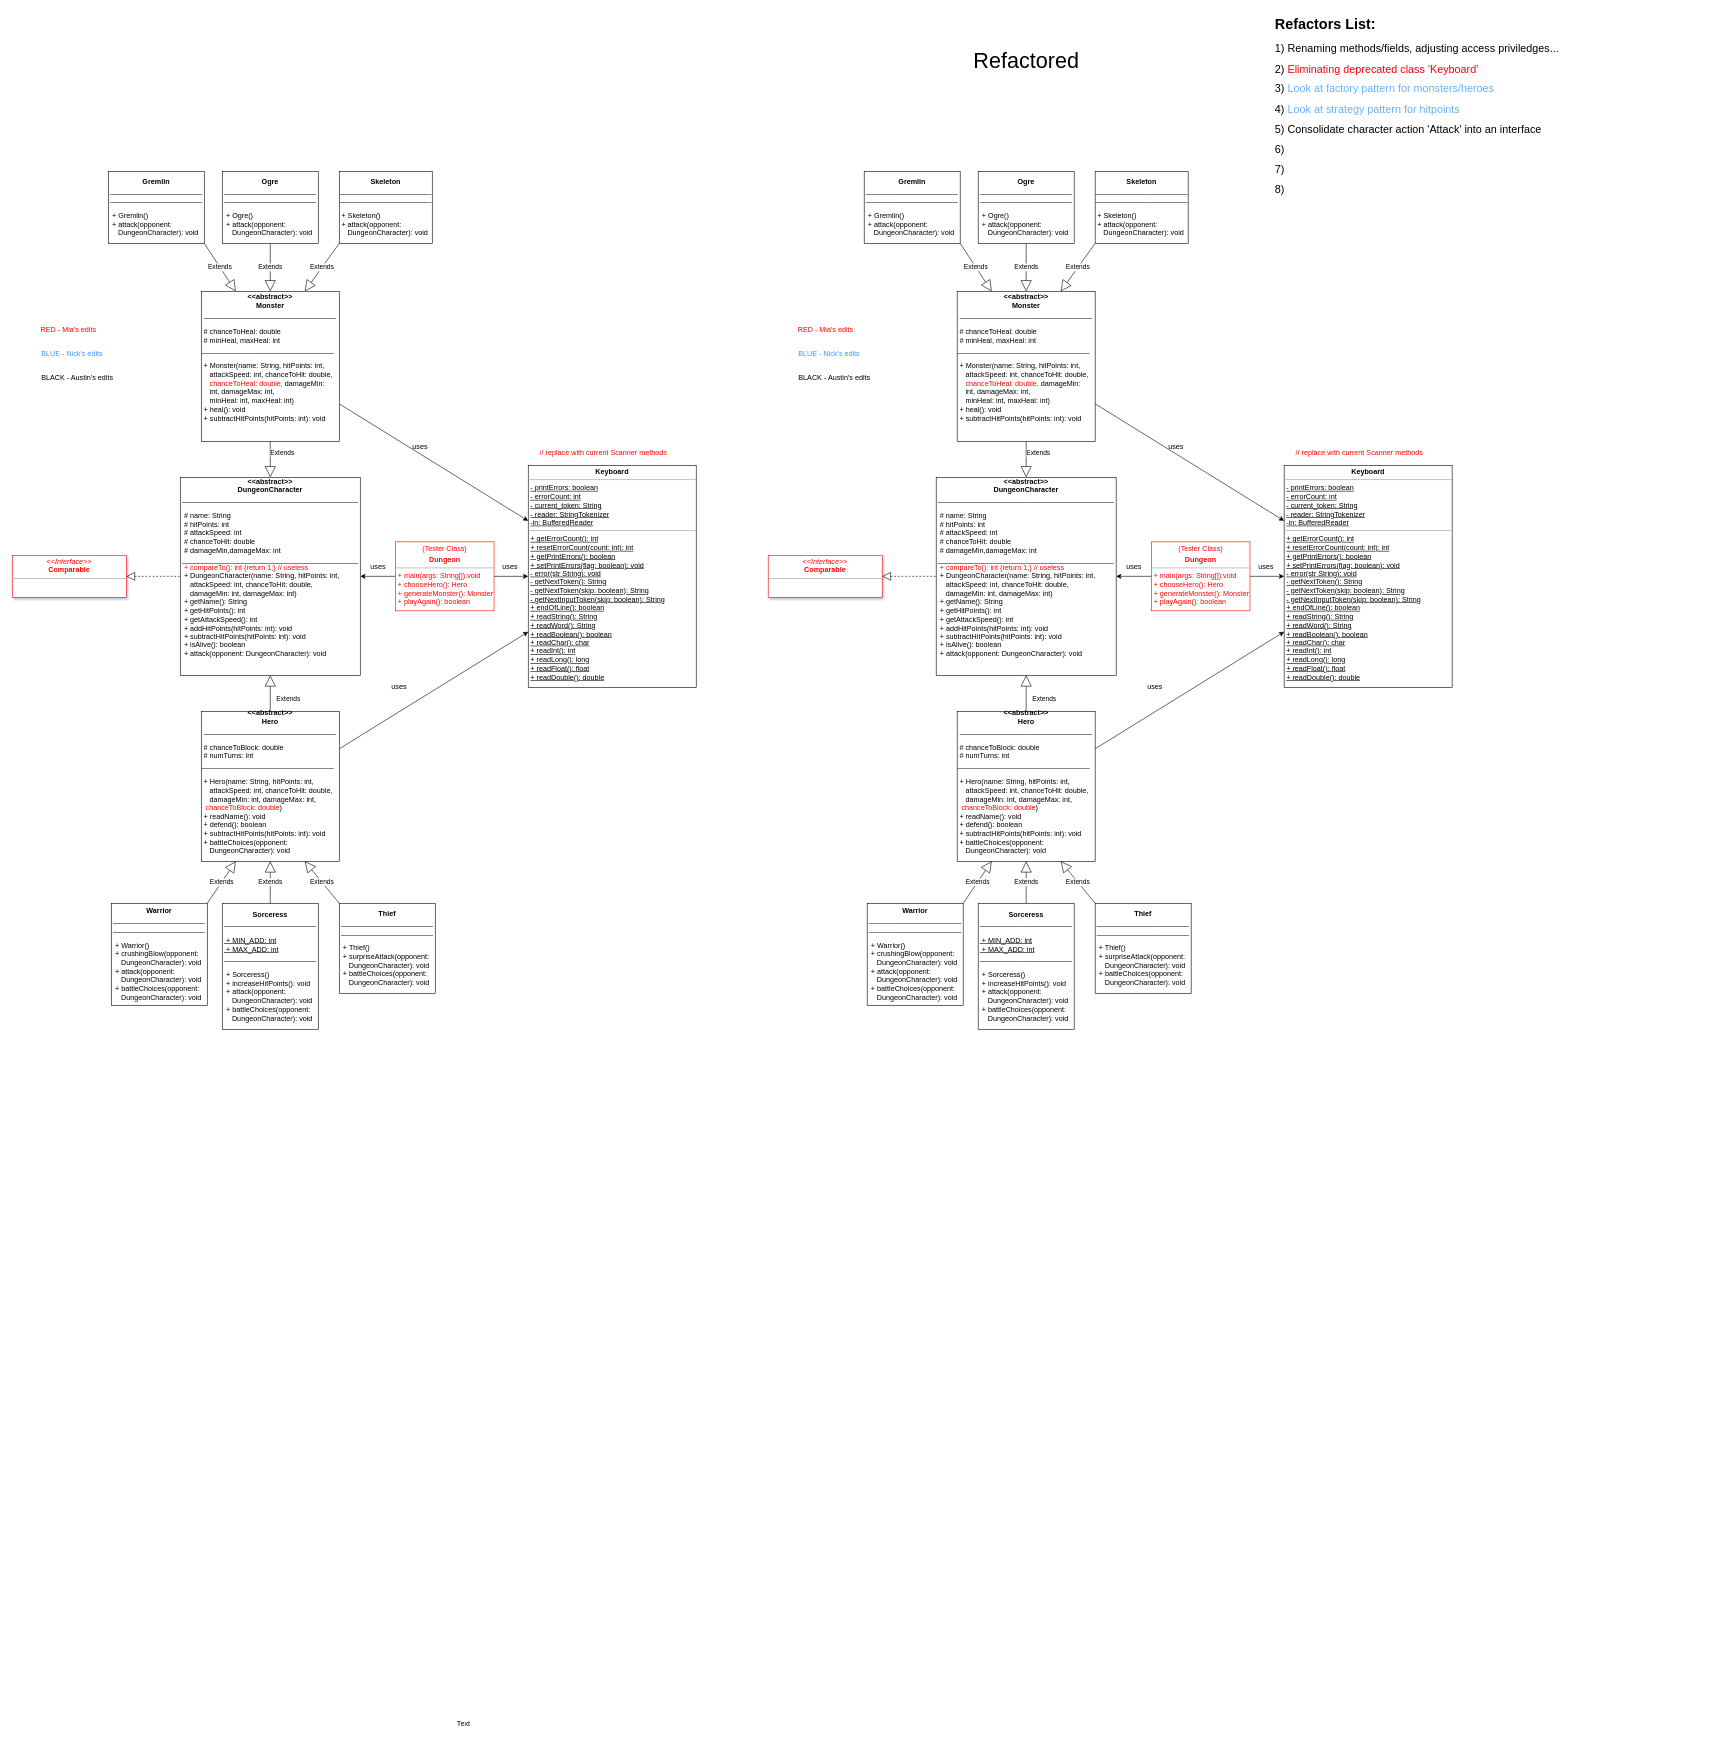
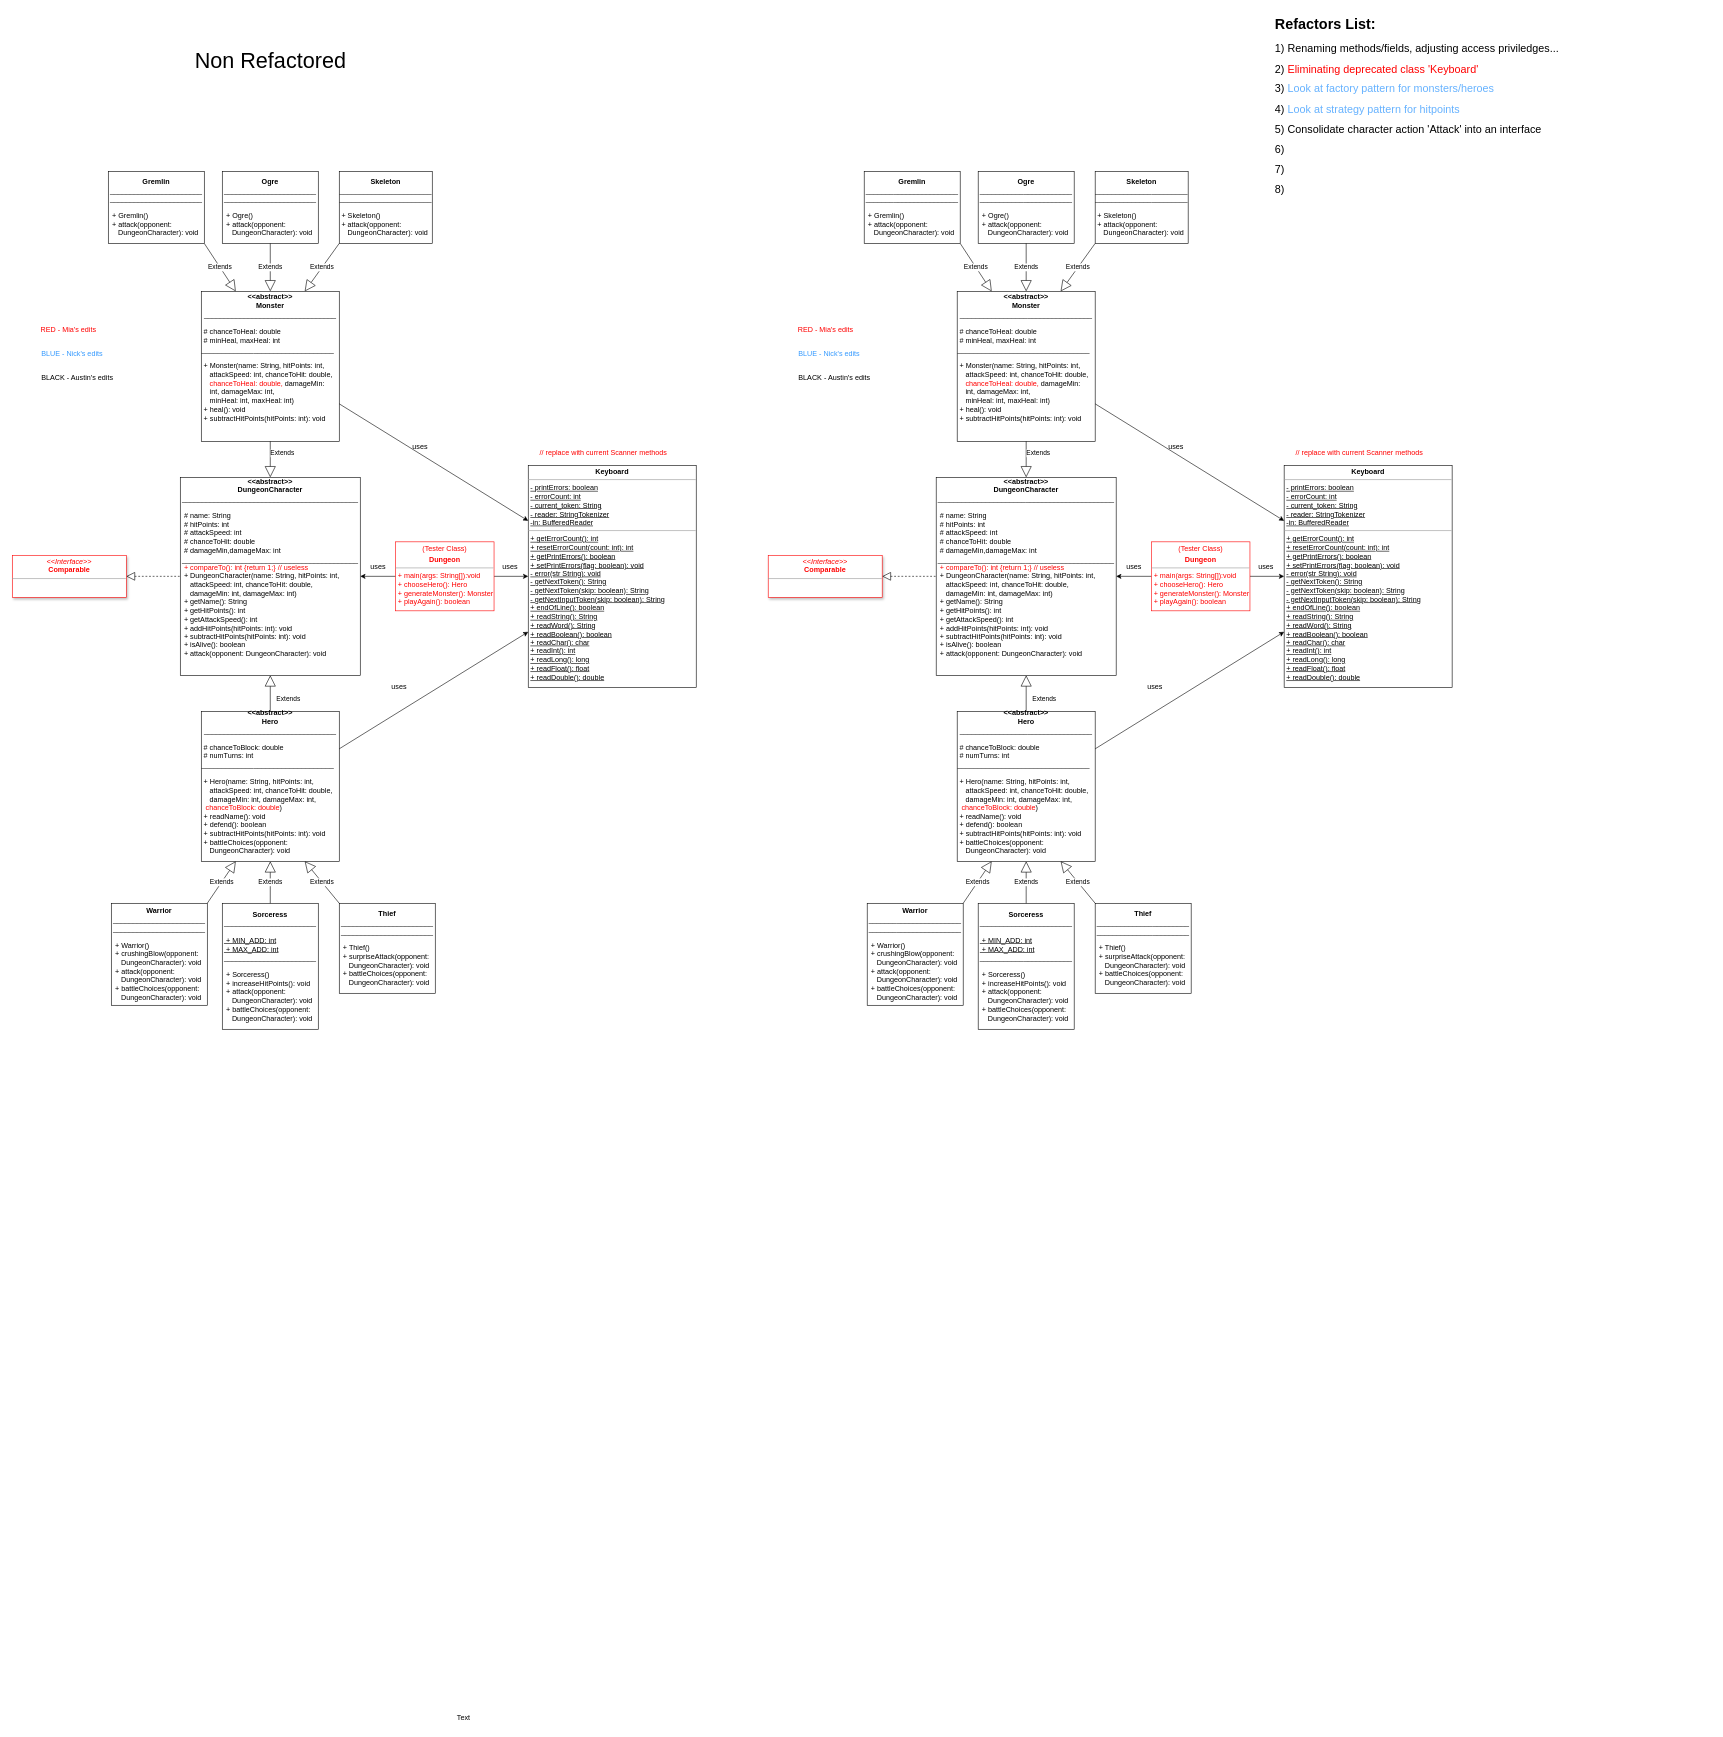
node "Non Refactored": added
node "Refactored": removed
node "Text": moved (464, 1724) -> (464, 1718)
